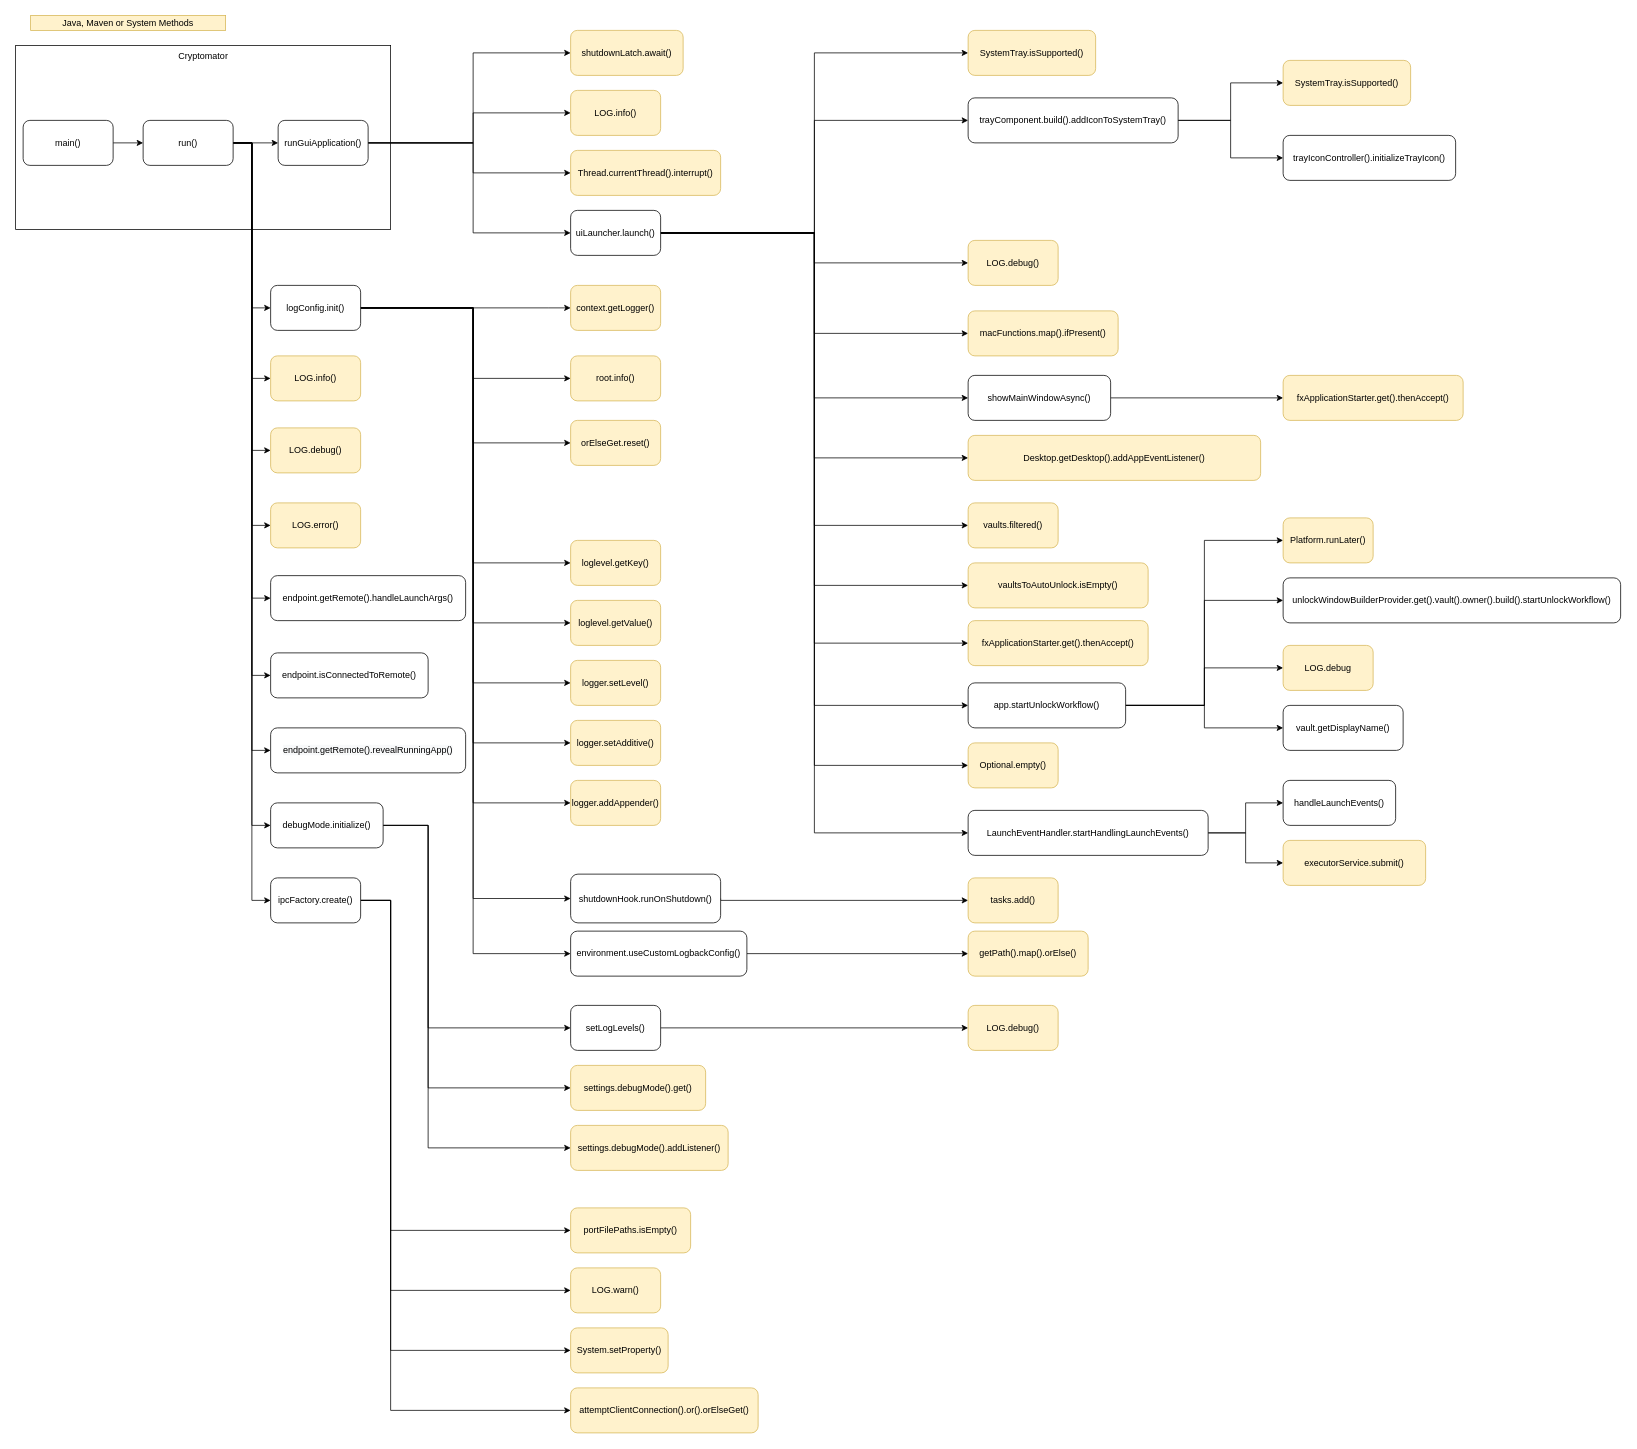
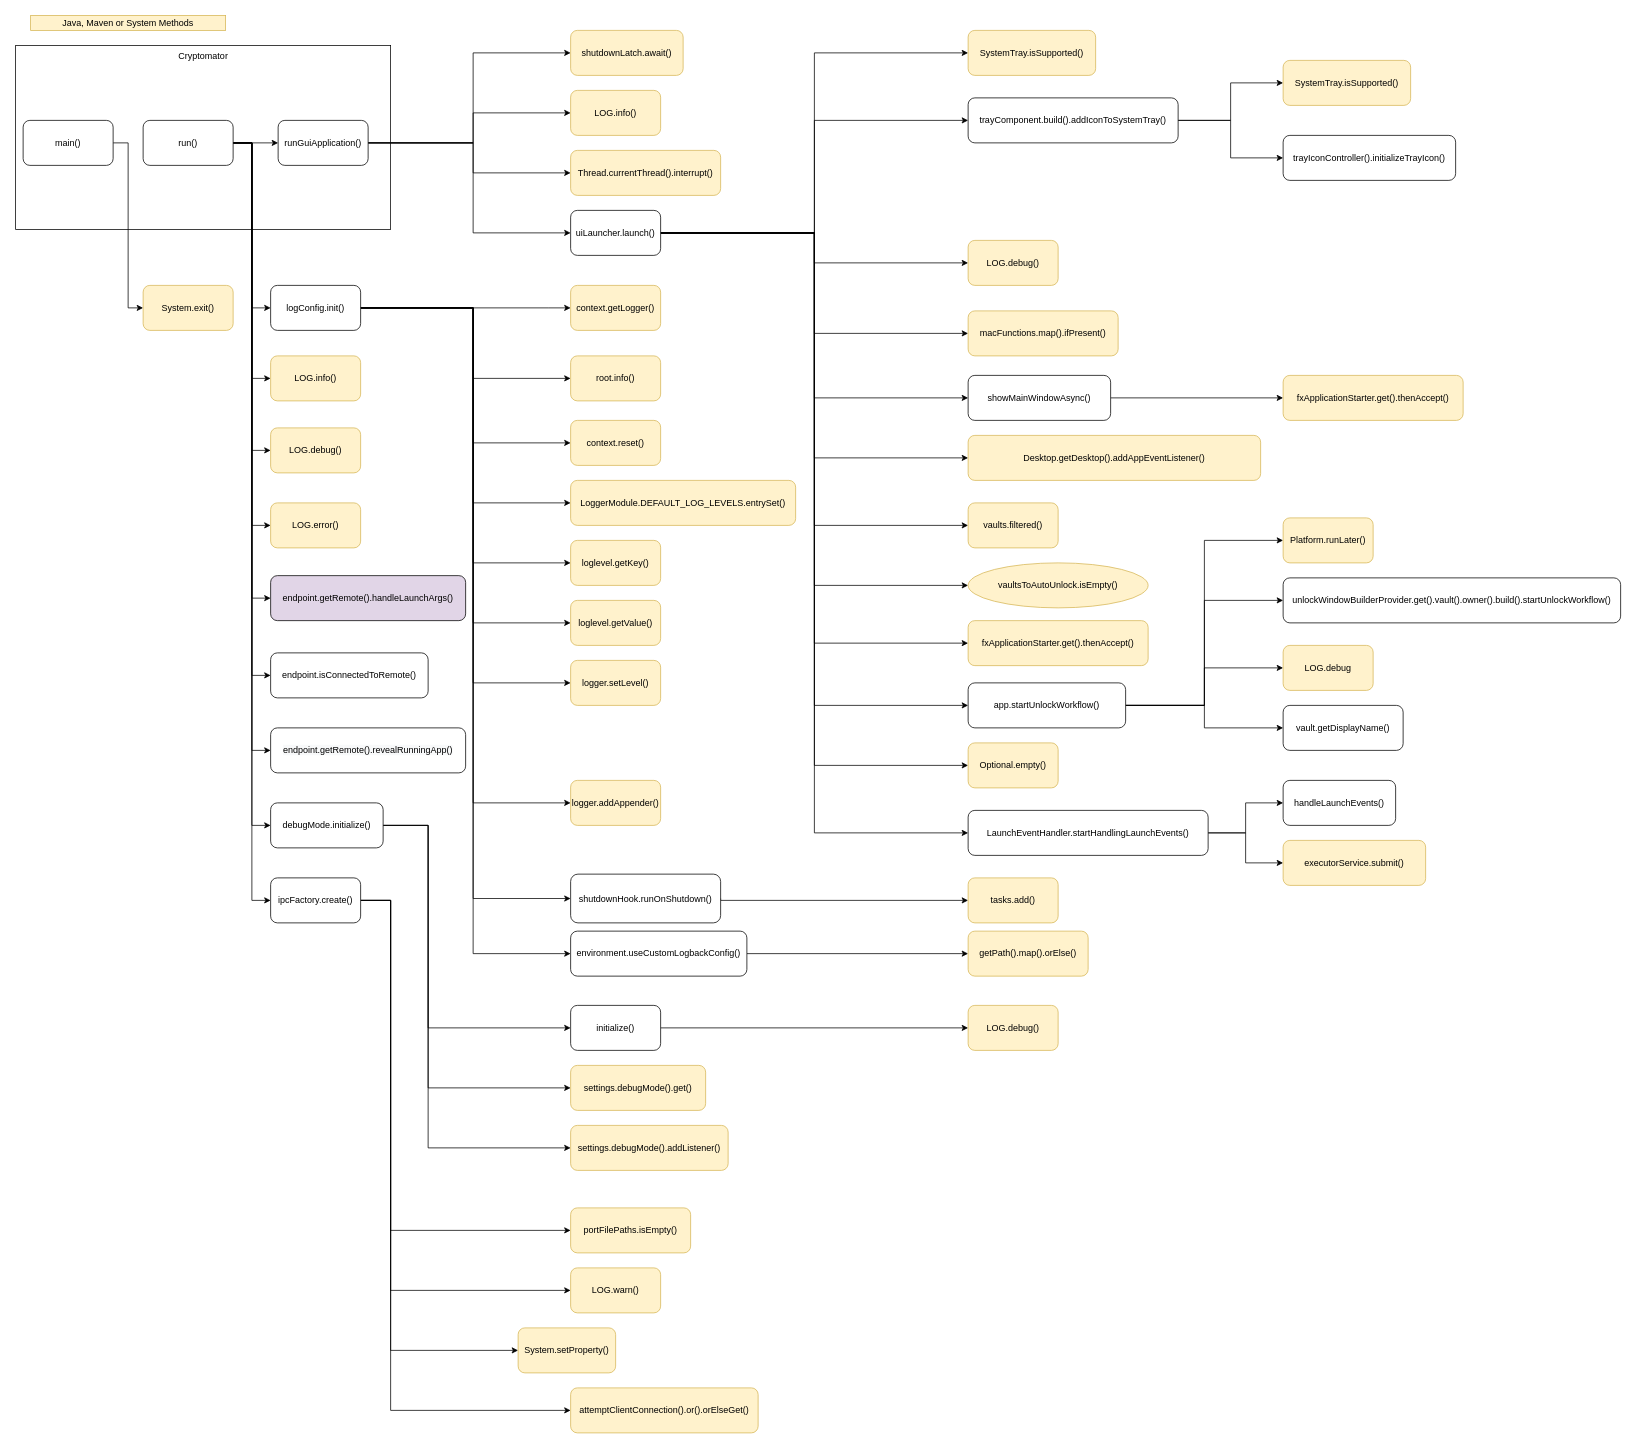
edge "main()" -> "run()": removed
edge "main()" -> "System.exit()": added
node "System.exit()": added
node "orElseGet.reset()": label "orElseGet.reset()" -> "context.reset()"
edge "logConfig.init()" -> "LoggerModule.DEFAULT_LOG_LEVELS.entrySet()": added
node "LoggerModule.DEFAULT_LOG_LEVELS.entrySet()": added
node "vaultsToAutoUnlock.isEmpty()": shape rounded rectangle -> ellipse
node "endpoint.getRemote().handleLaunchArgs()": fillcolor #ffffff -> #e1d5e7
edge "logConfig.init()" -> "logger.setAdditive()": removed
node "logger.setAdditive()": removed
node "setLogLevels()": label "setLogLevels()" -> "initialize()"
node "System.setProperty()": moved (619, 1350) -> (567, 1350)
